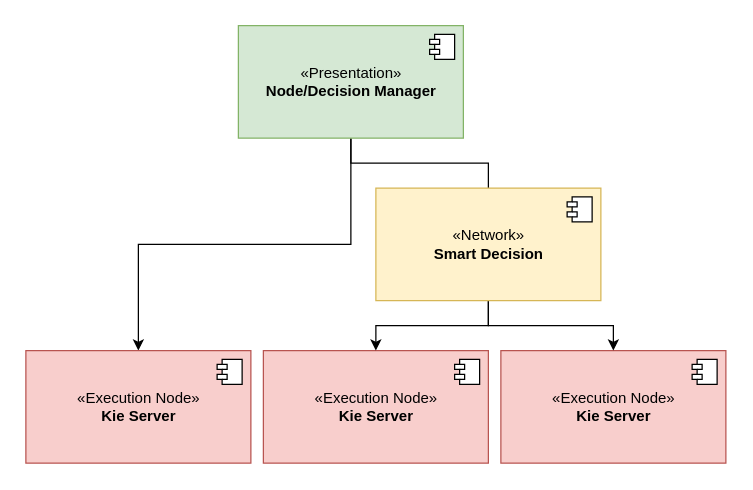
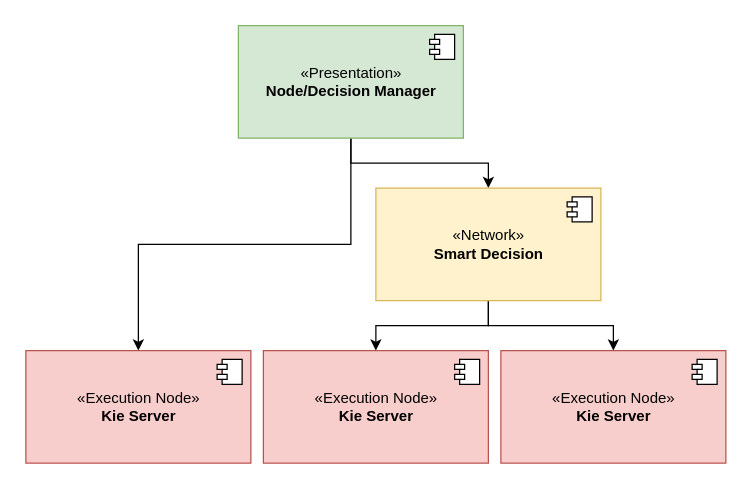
edge "«Presentation» Node/Decision Manager" -- "«Network» Smart Decision": arrowhead none -> classic
